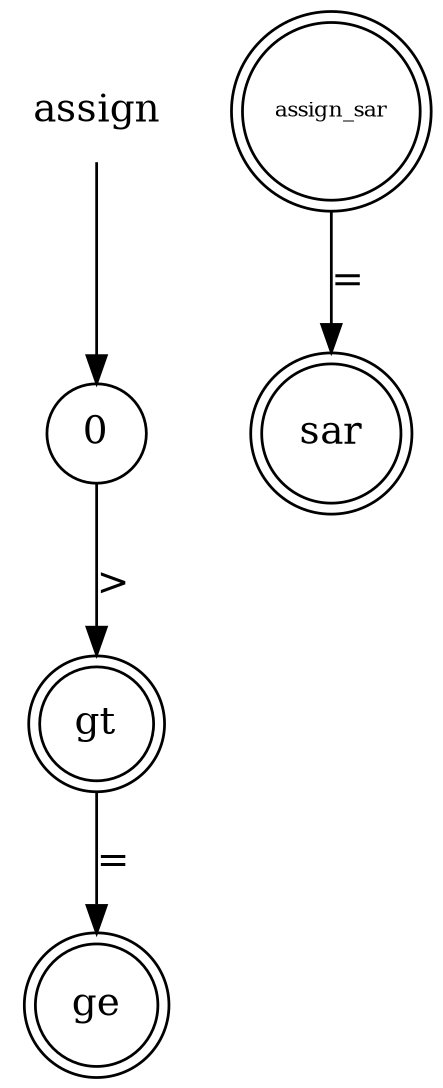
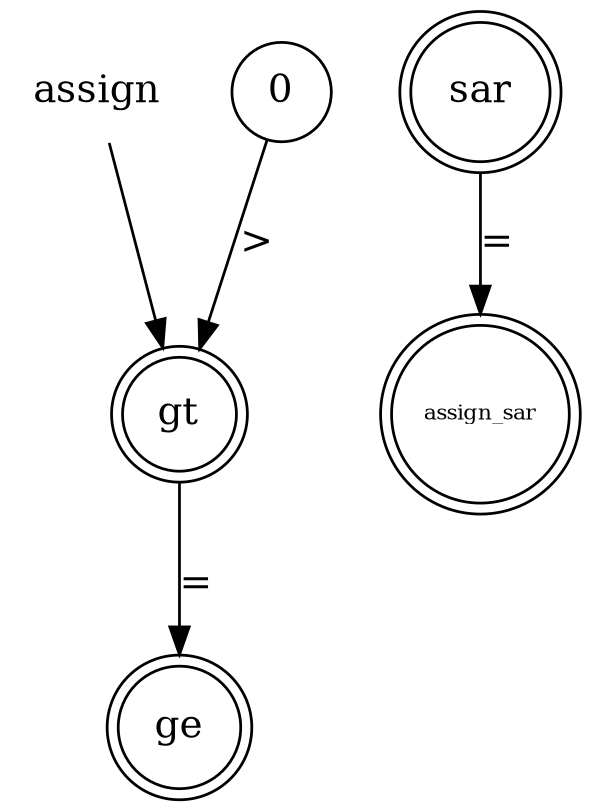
edge "assign" -> "0": now "assign" -> "gt"
edge "assign_sar" -> "sar": reversed
